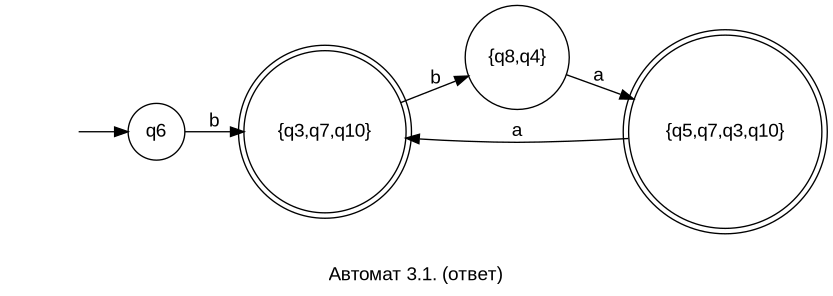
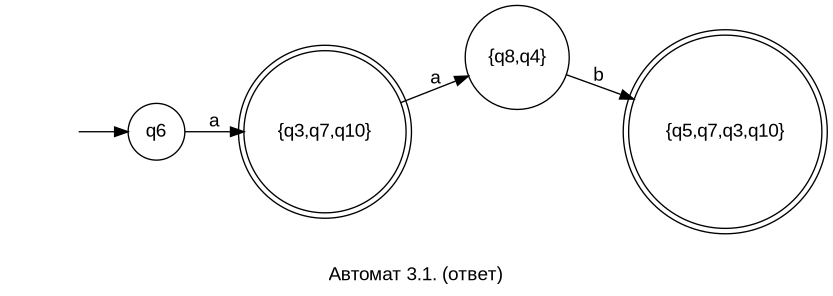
edge "{q8,q4}" -> "{q5,q7,q3,q10}": label "a" -> "b"
edge "{q3,q7,q10}" -> "{q8,q4}": label "b" -> "a"
edge "q6" -> "{q3,q7,q10}": label "b" -> "a"
edge "{q5,q7,q3,q10}" -> "{q3,q7,q10}": removed, label "a"
